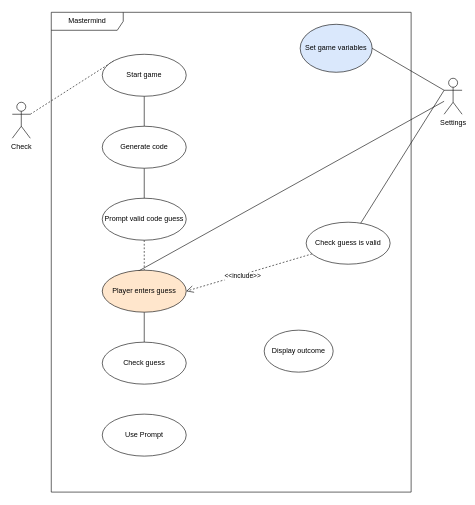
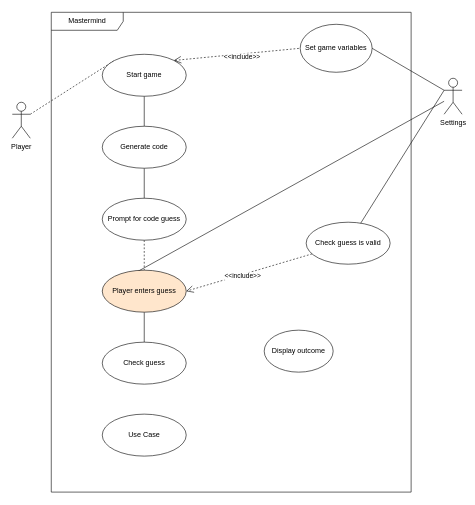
node "Set game variables": fillcolor #dae8fc -> #ffffff
edge "Set game variables" -> "Start game": added, label "<<include>>"
node "Check": label "Check" -> "Player"
node "Prompt valid code guess": label "Prompt valid code guess" -> "Prompt for code guess"
node "Use Prompt": label "Use Prompt" -> "Use Case"
